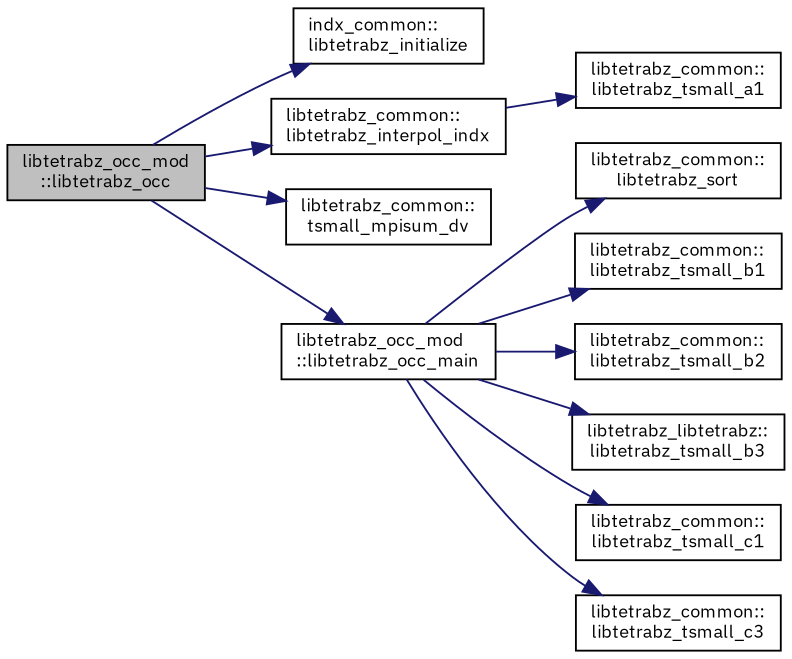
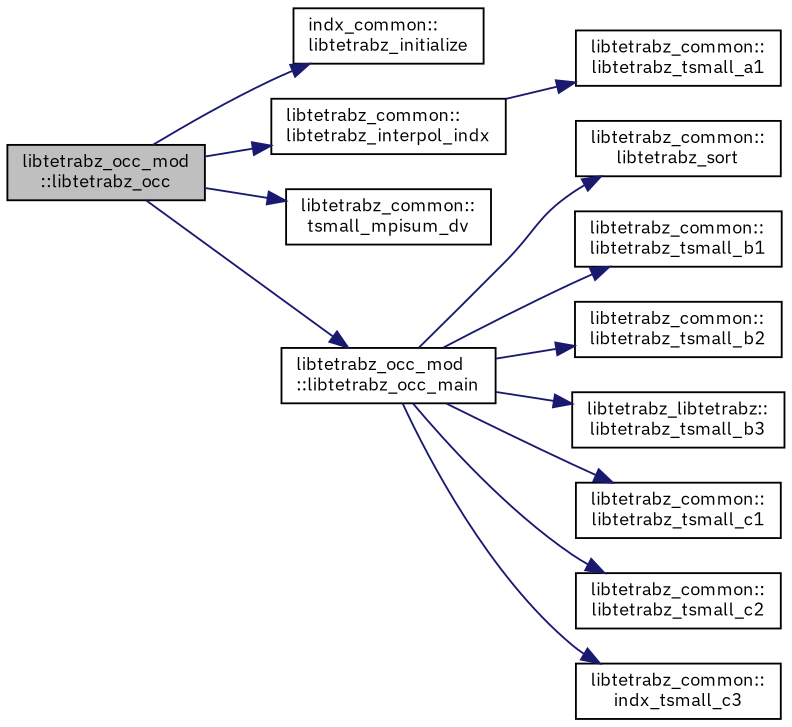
node "libtetrabz_common:: libtetrabz_tsmall_c2": added
node "libtetrabz_common:: libtetrabz_tsmall_c3": label "libtetrabz_common:: libtetrabz_tsmall_c3" -> "libtetrabz_common:: indx_tsmall_c3"
